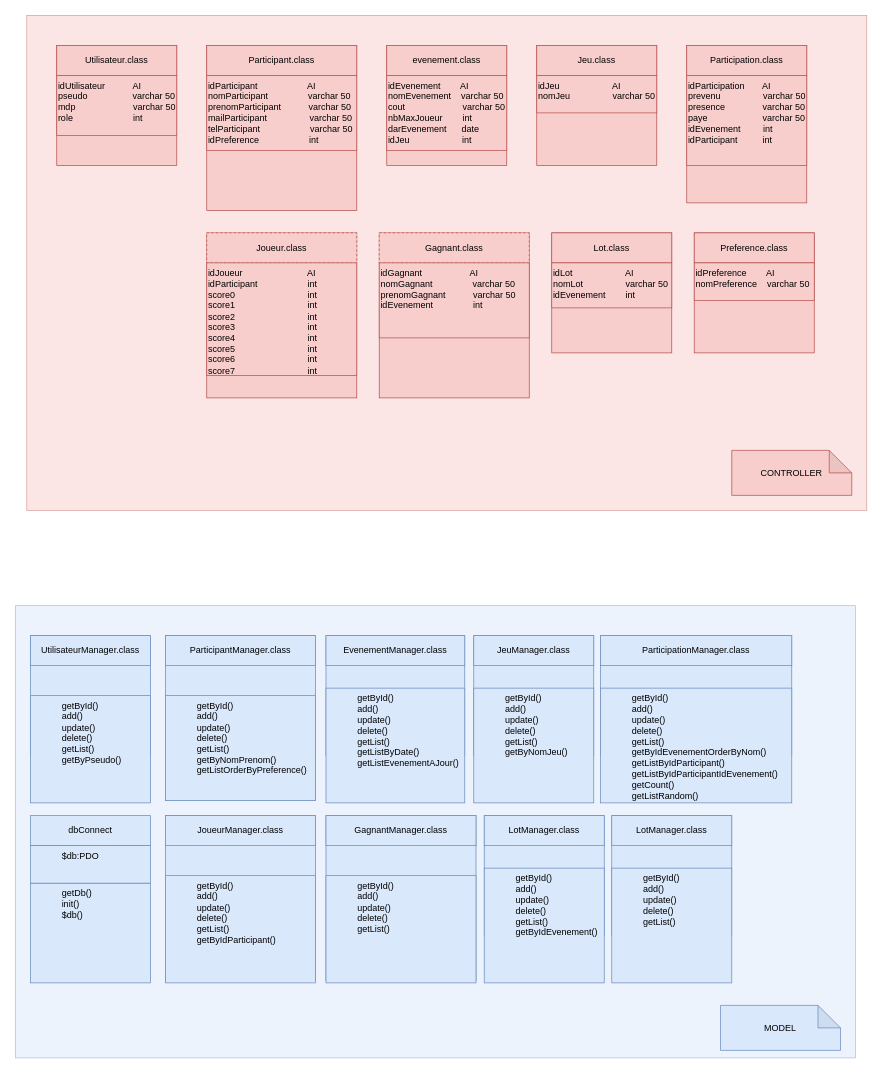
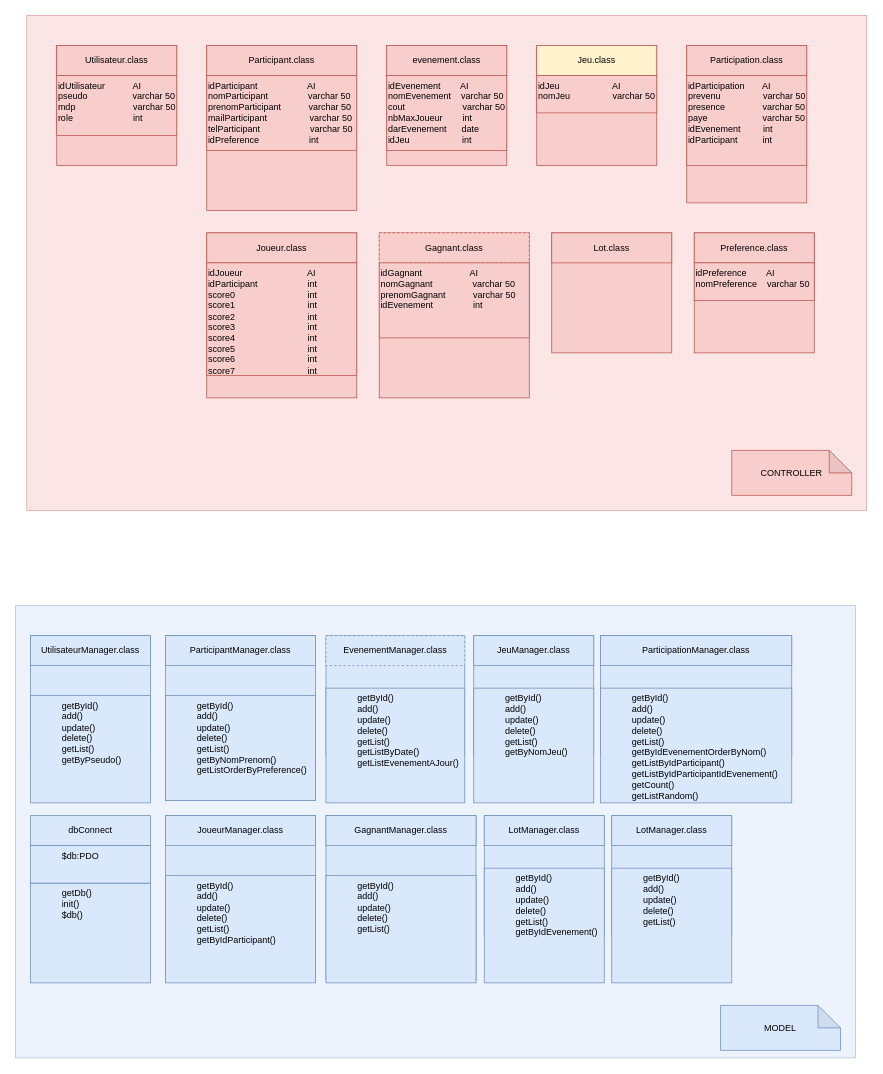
node "Jeu.class": fillcolor #f8cecc -> #fff2cc
node "Joueur.class": style dashed -> solid
node "idLot AI nomLot varchar 50 idEvenement int": removed
node "EvenementManager.class": style solid -> dashed
